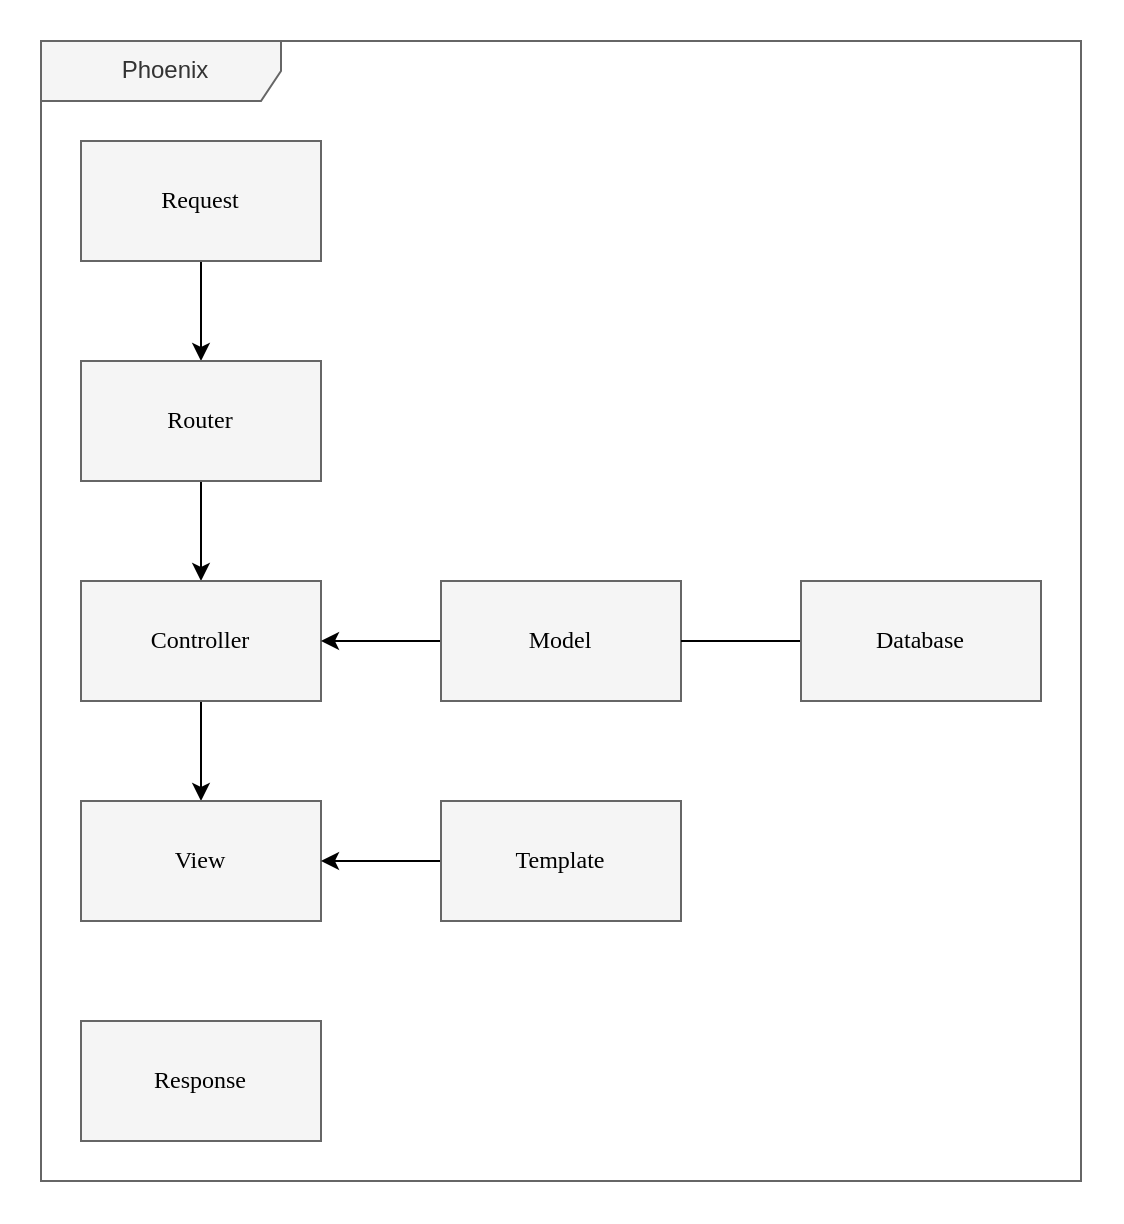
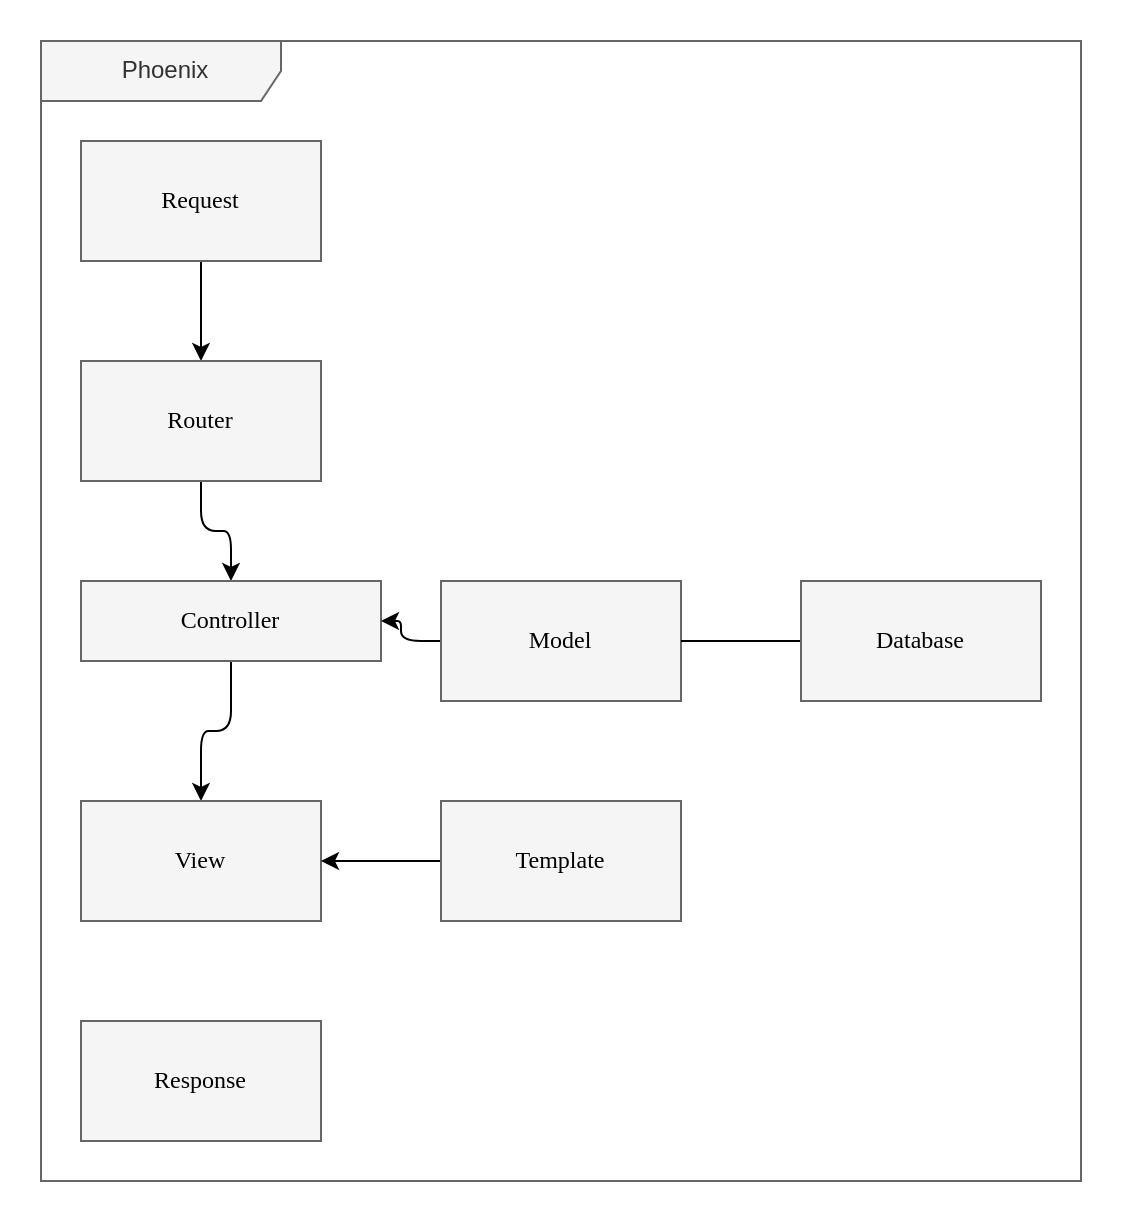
node "Controller": size 240x120 -> 300x80
